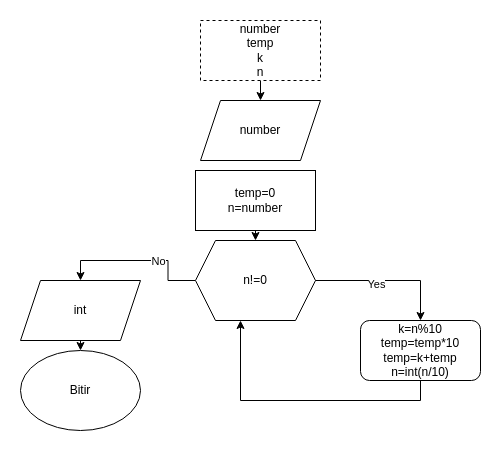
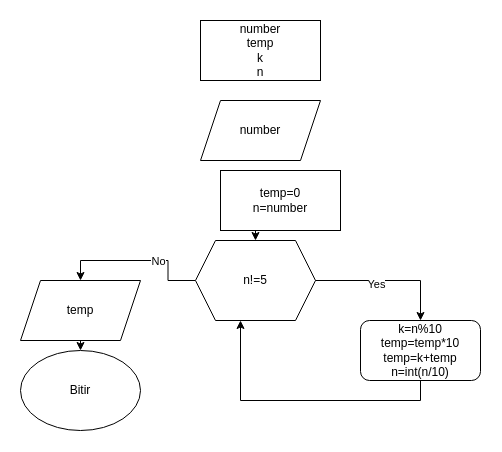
node "number temp k n": style dashed -> solid
edge "number temp k n" -> "number": removed
node "temp=0 n=number": moved (256, 201) -> (281, 201)
node "n!=0": label "n!=0" -> "n!=5"
node "int": label "int" -> "temp"
